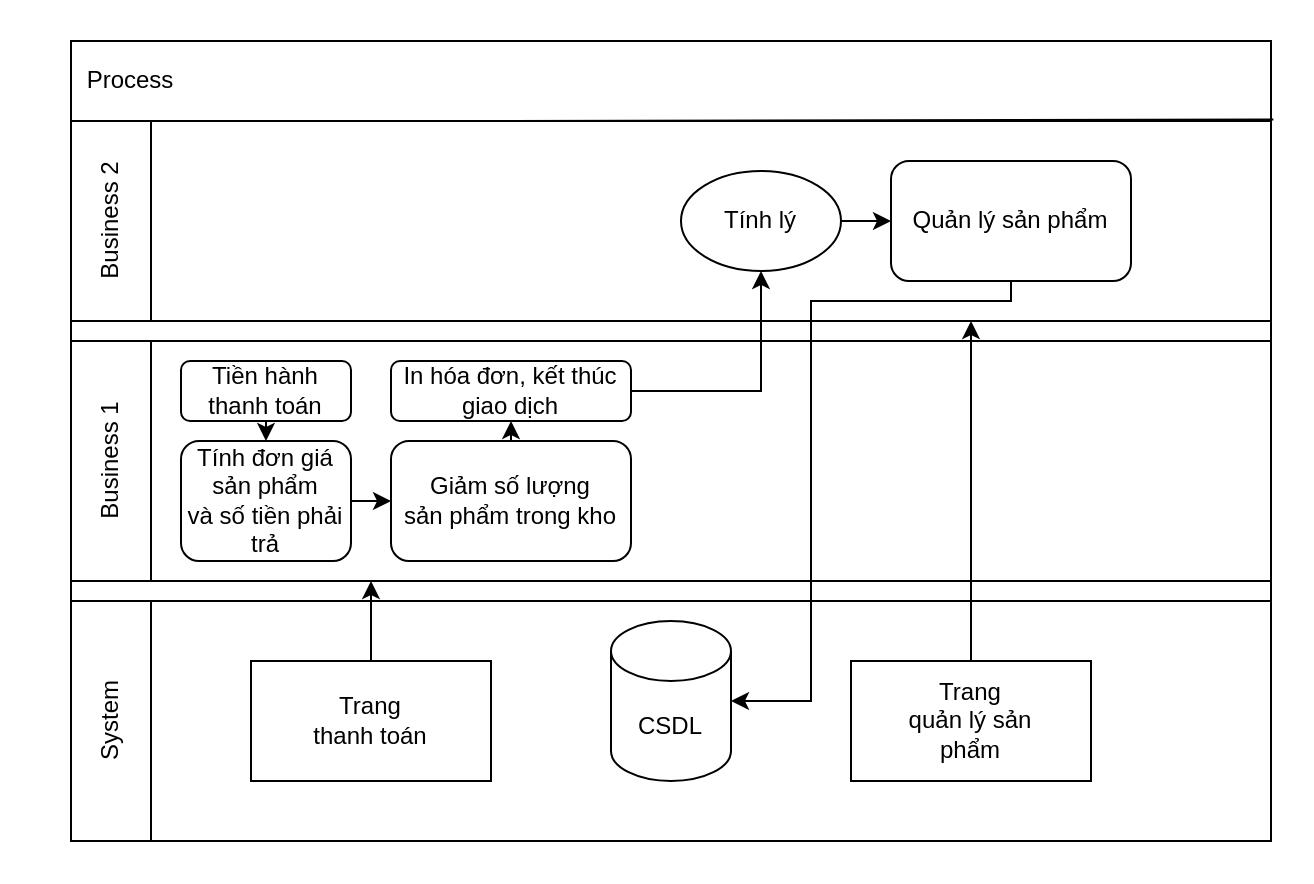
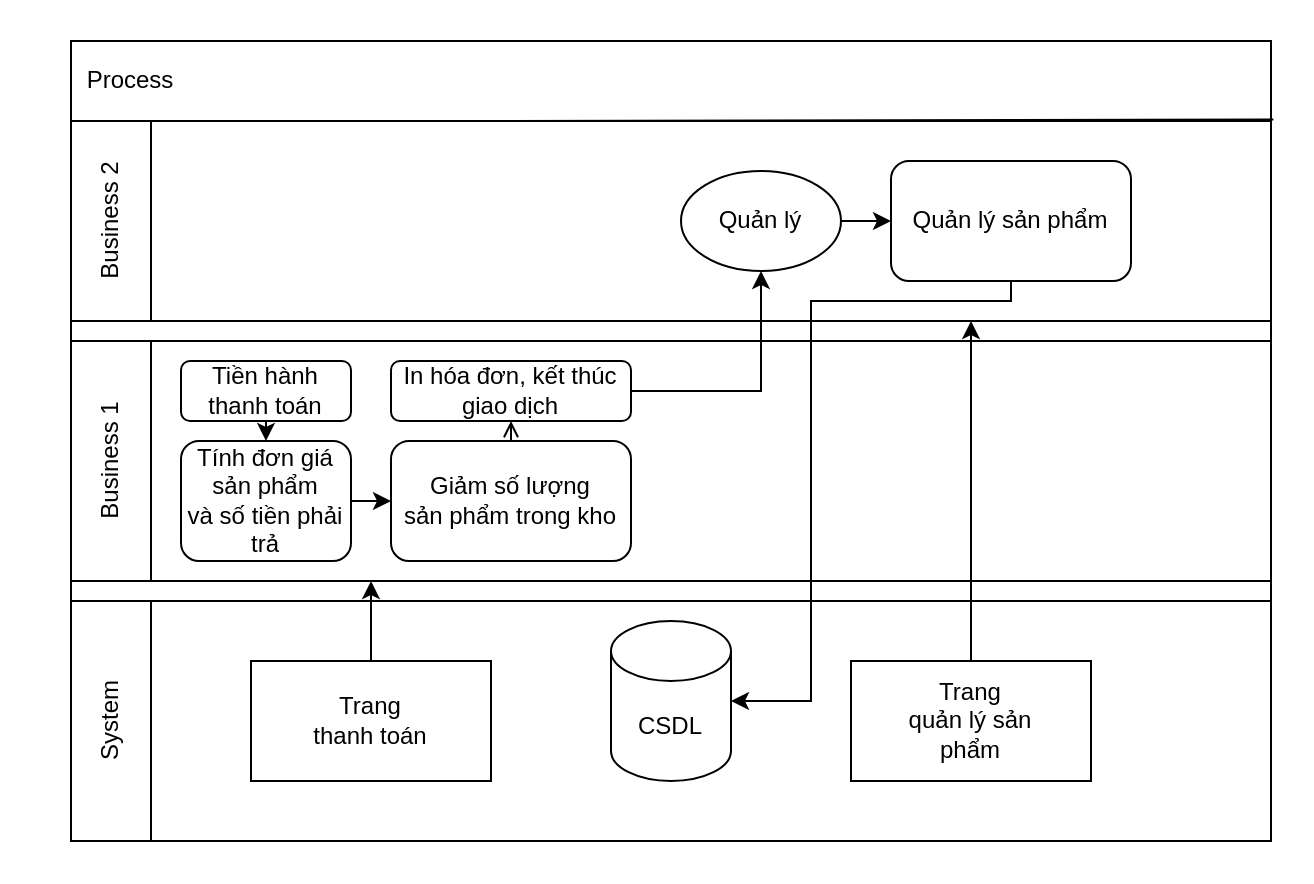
node "Tính lý": label "Tính lý" -> "Quản lý"
edge "Giảm số lượng sản phẩm trong kho" -> "In hóa đơn, kết thúc giao dịch": arrowhead classic -> open
